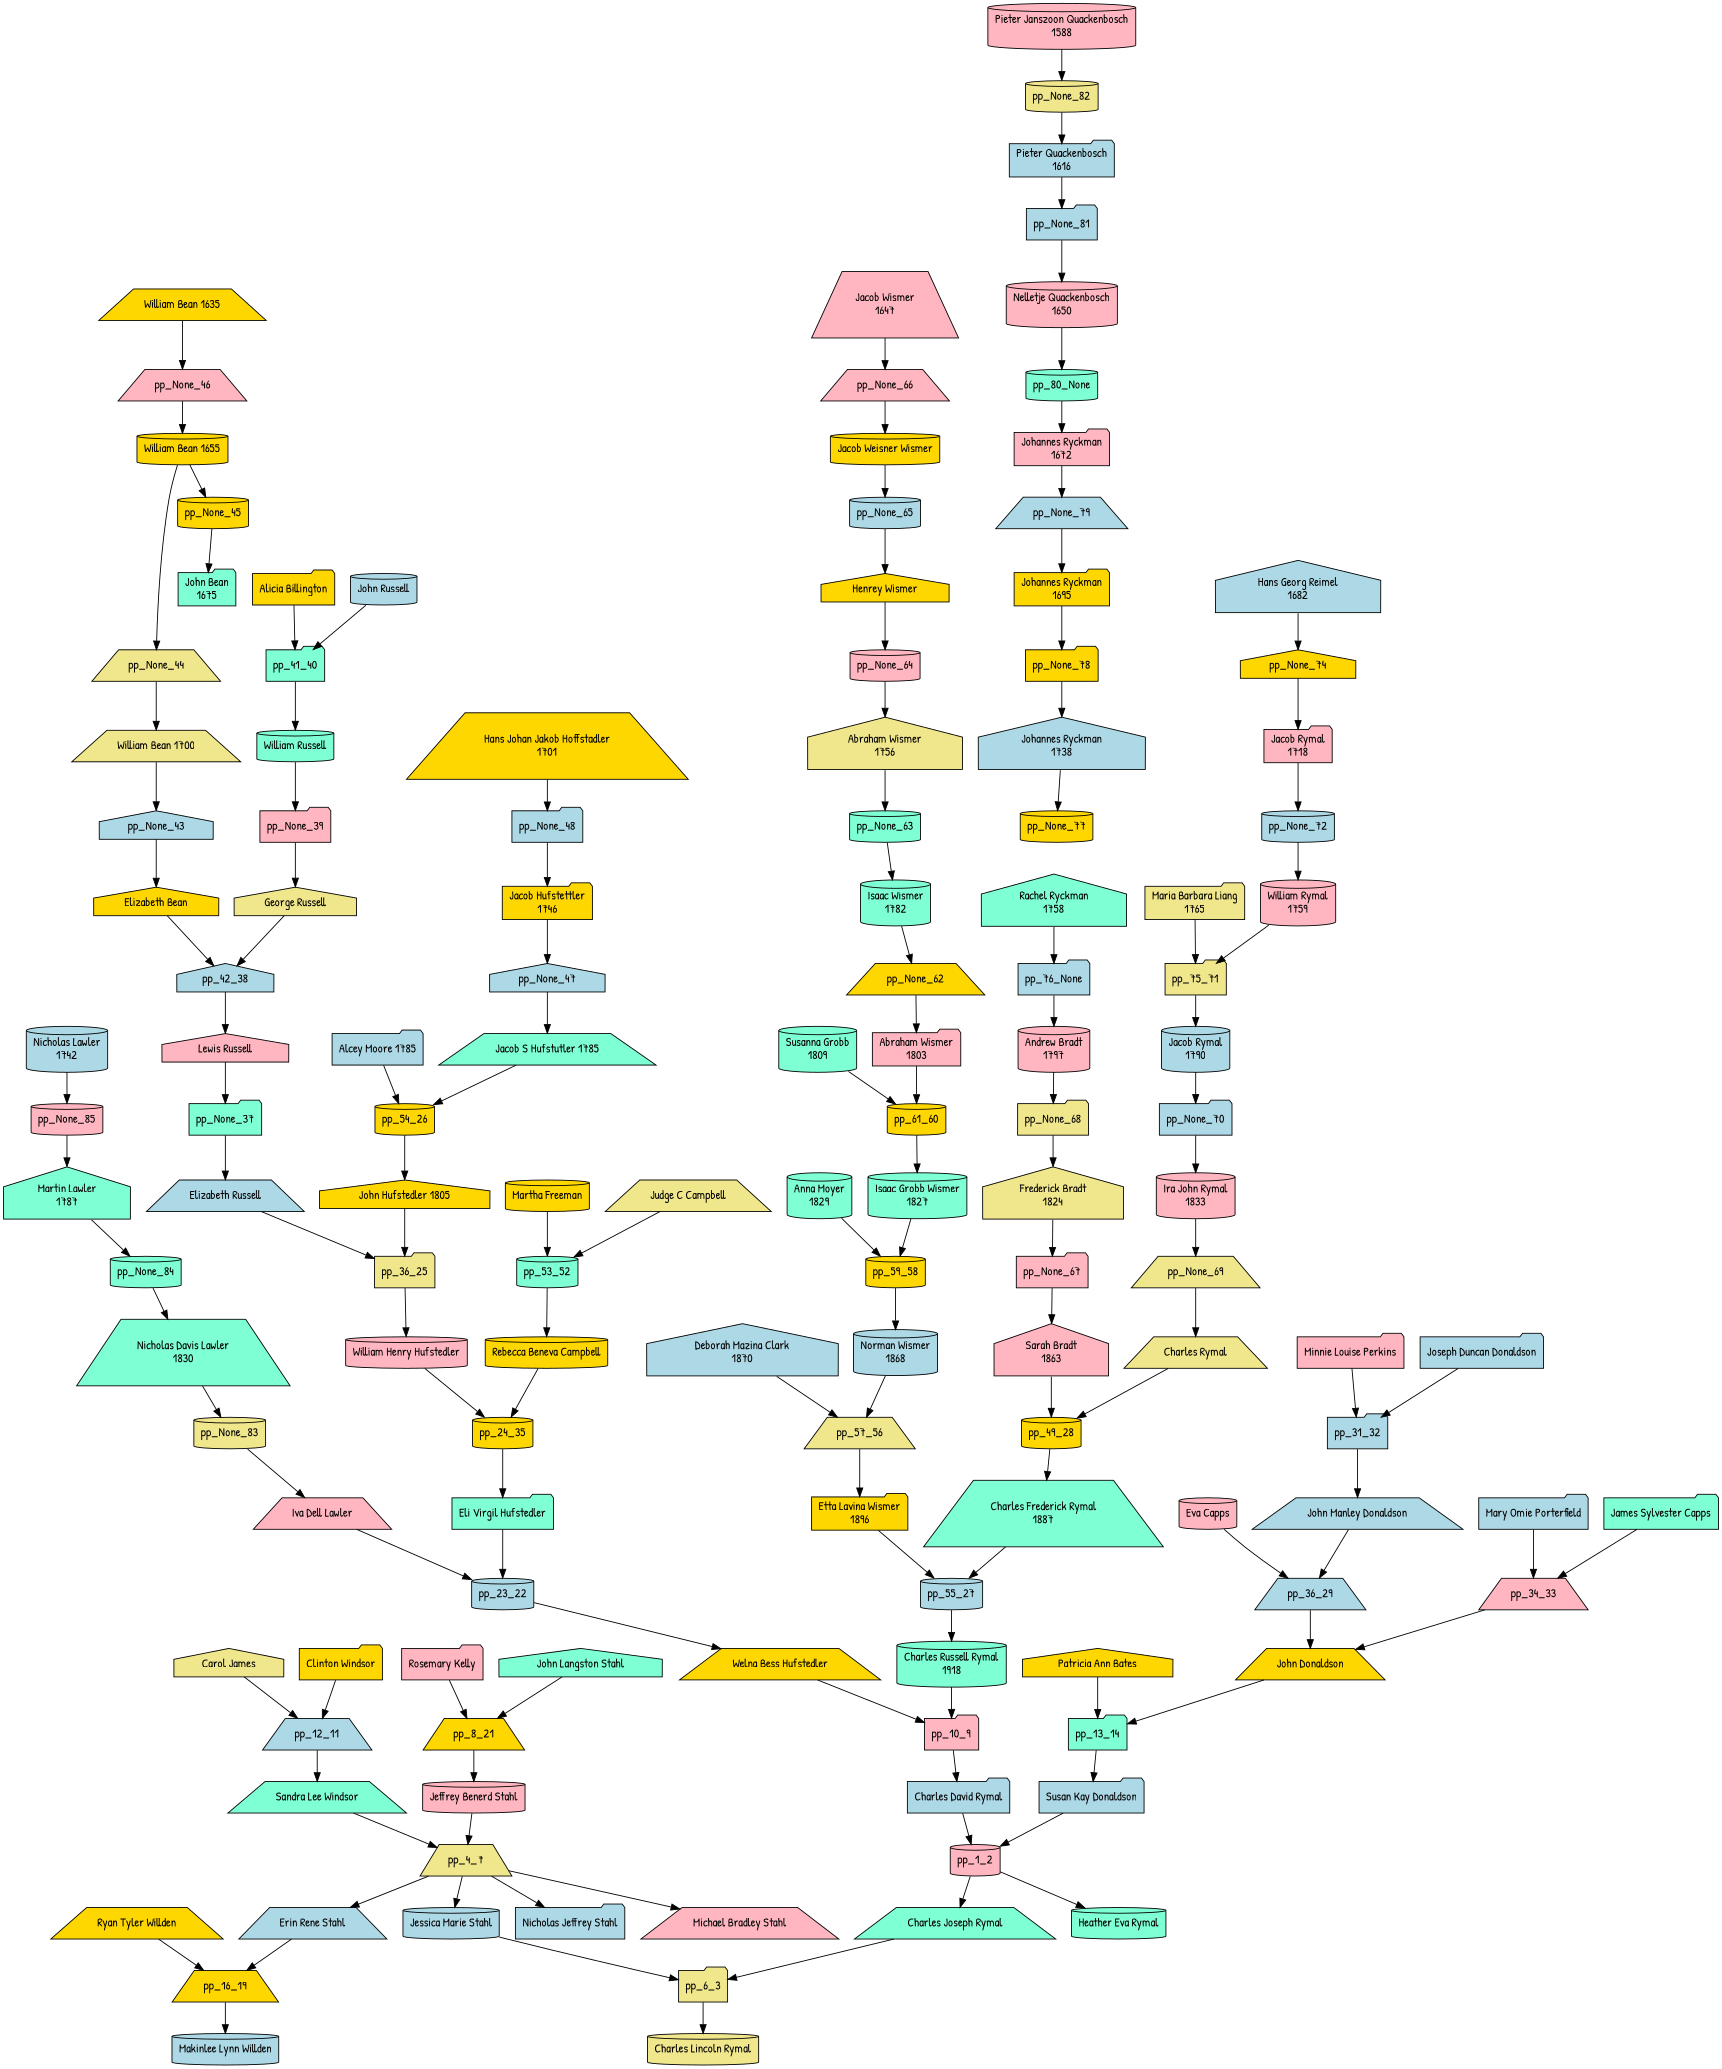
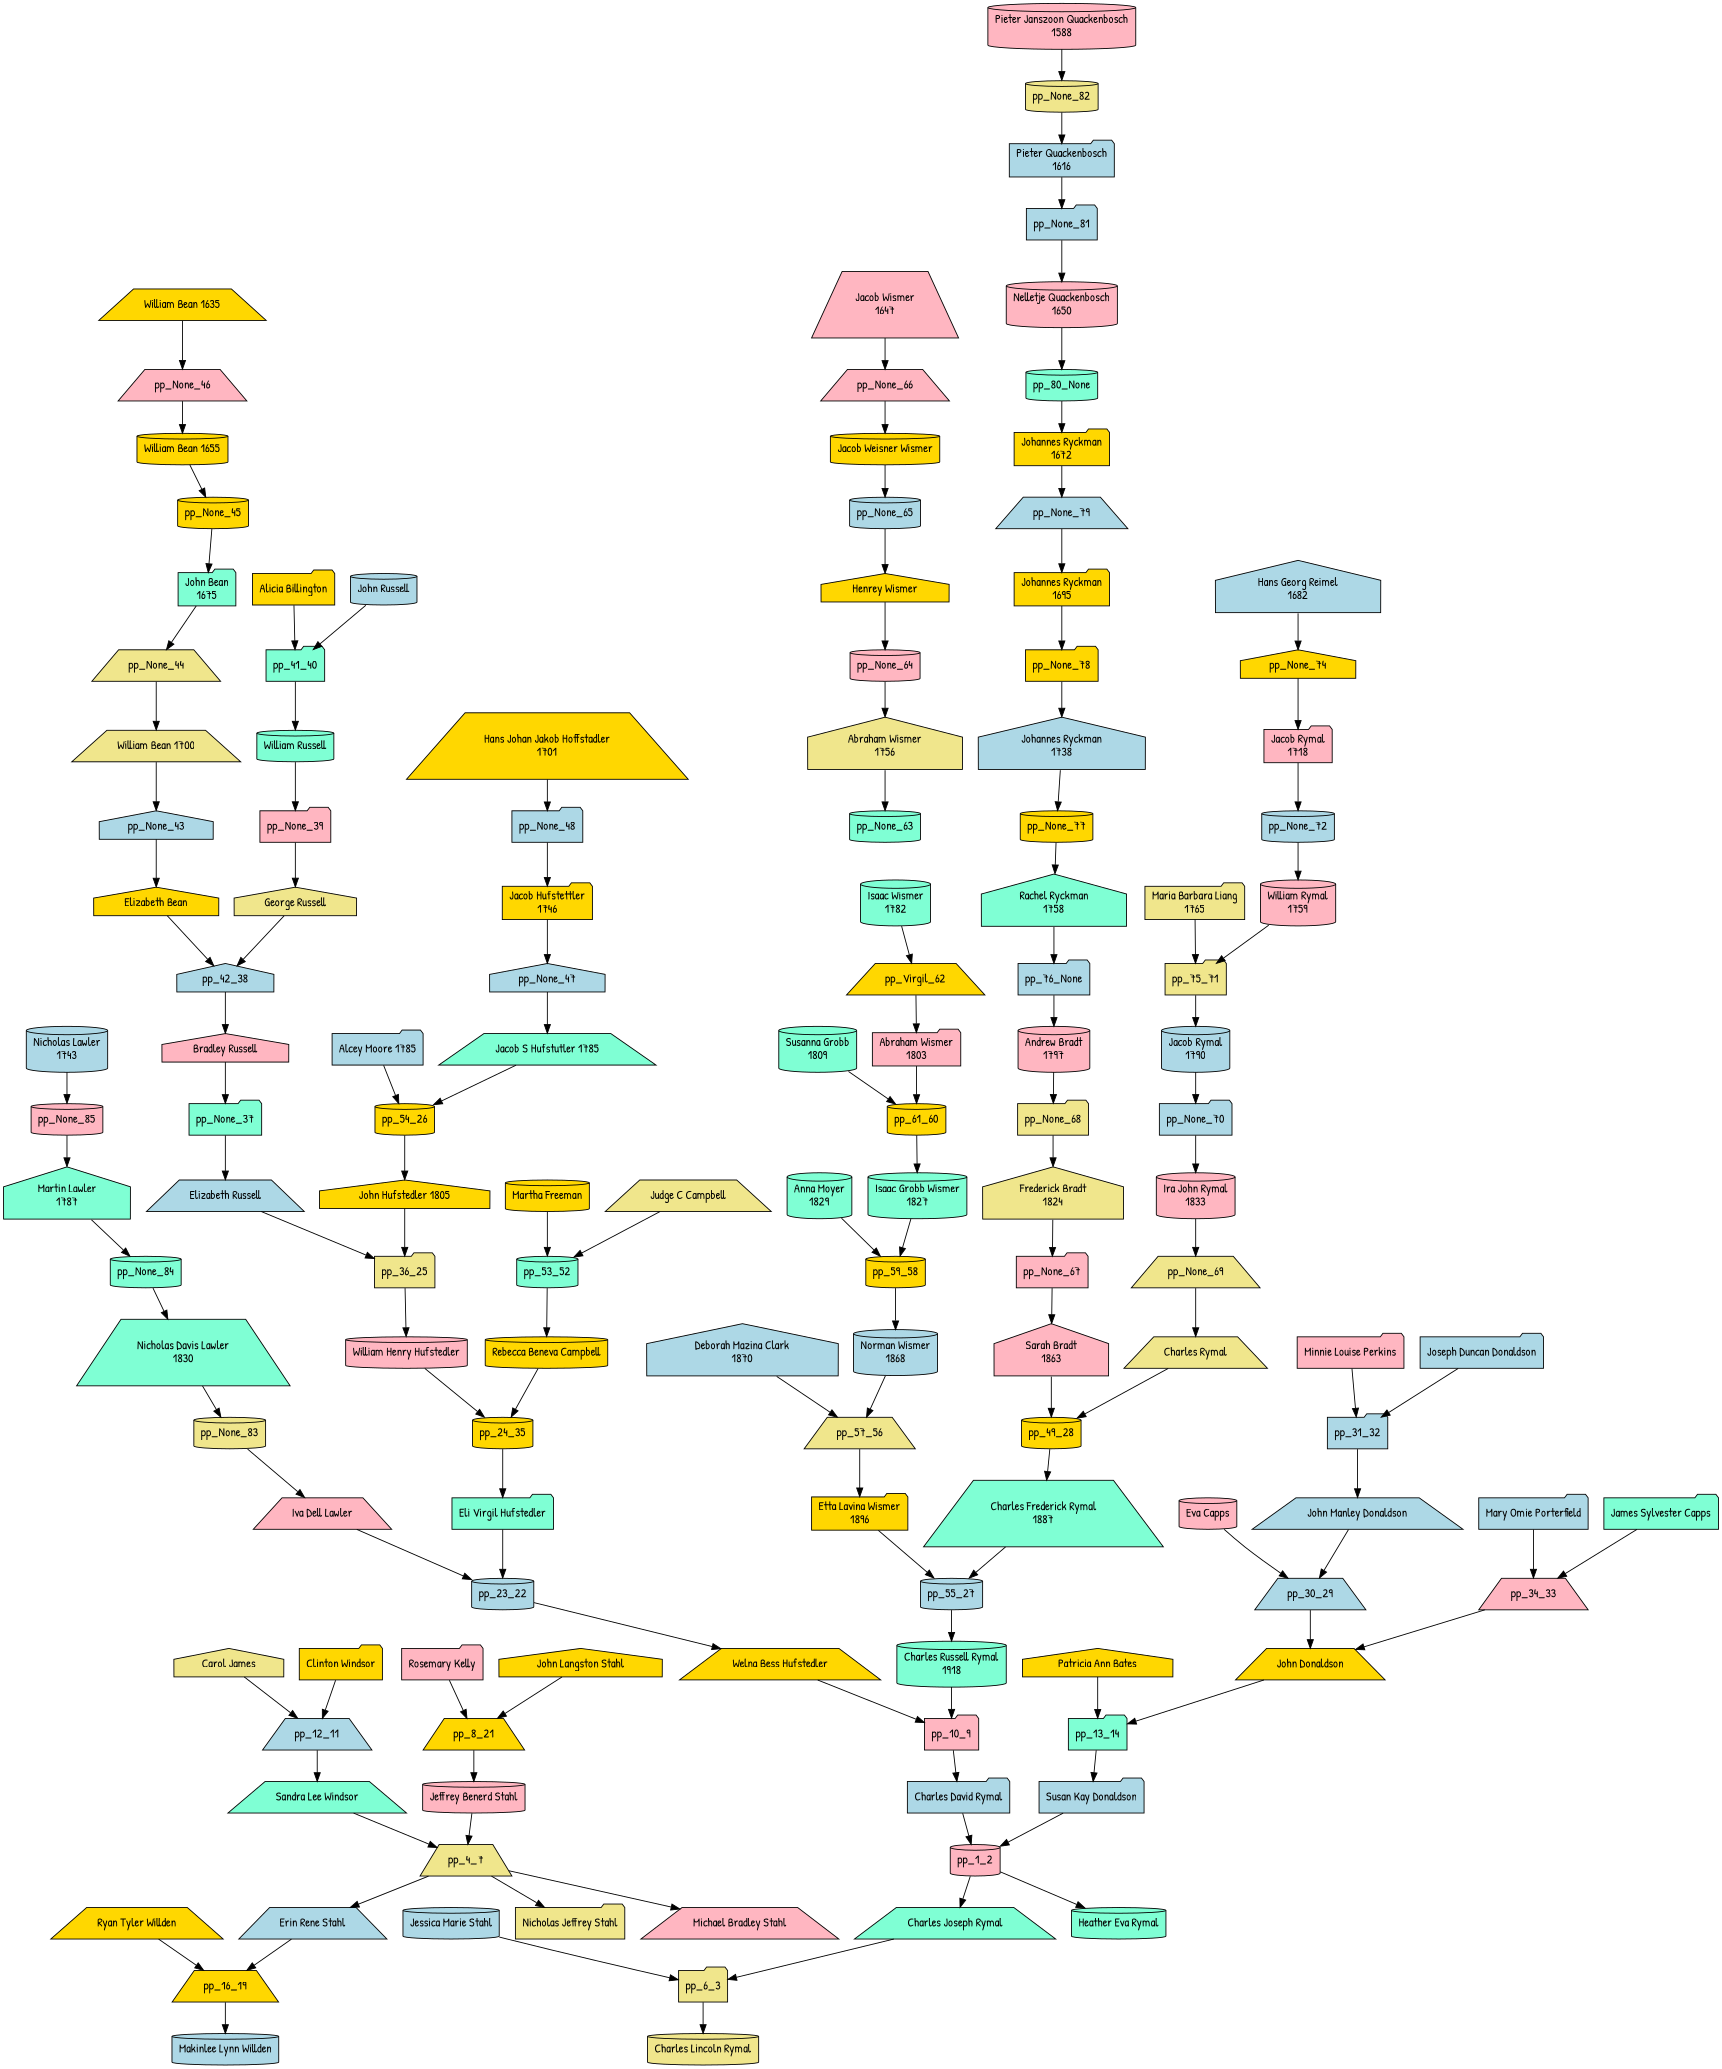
node "Johannes Ryckman 1672": fillcolor lightpink -> gold
edge "William Bean 1655" -> "pp_None_44": now "John Bean 1675" -> "pp_None_44"
edge "pp_None_77" -> "Rachel Ryckman 1758": added
edge "pp_None_63" -> "Isaac Wismer 1782": removed
node "pp_None_62": label "pp_None_62" -> "pp_Virgil_62"
node "Nicholas Lawler 1742": label "Nicholas Lawler 1742" -> "Nicholas Lawler 1743"
node "Lewis Russell": label "Lewis Russell" -> "Bradley Russell"
node "pp_36_29": label "pp_36_29" -> "pp_30_29"
node "John Langston Stahl": fillcolor aquamarine -> gold
edge "pp_4_7" -> "Jessica Marie Stahl": removed
node "Nicholas Jeffrey Stahl": fillcolor lightblue -> khaki
